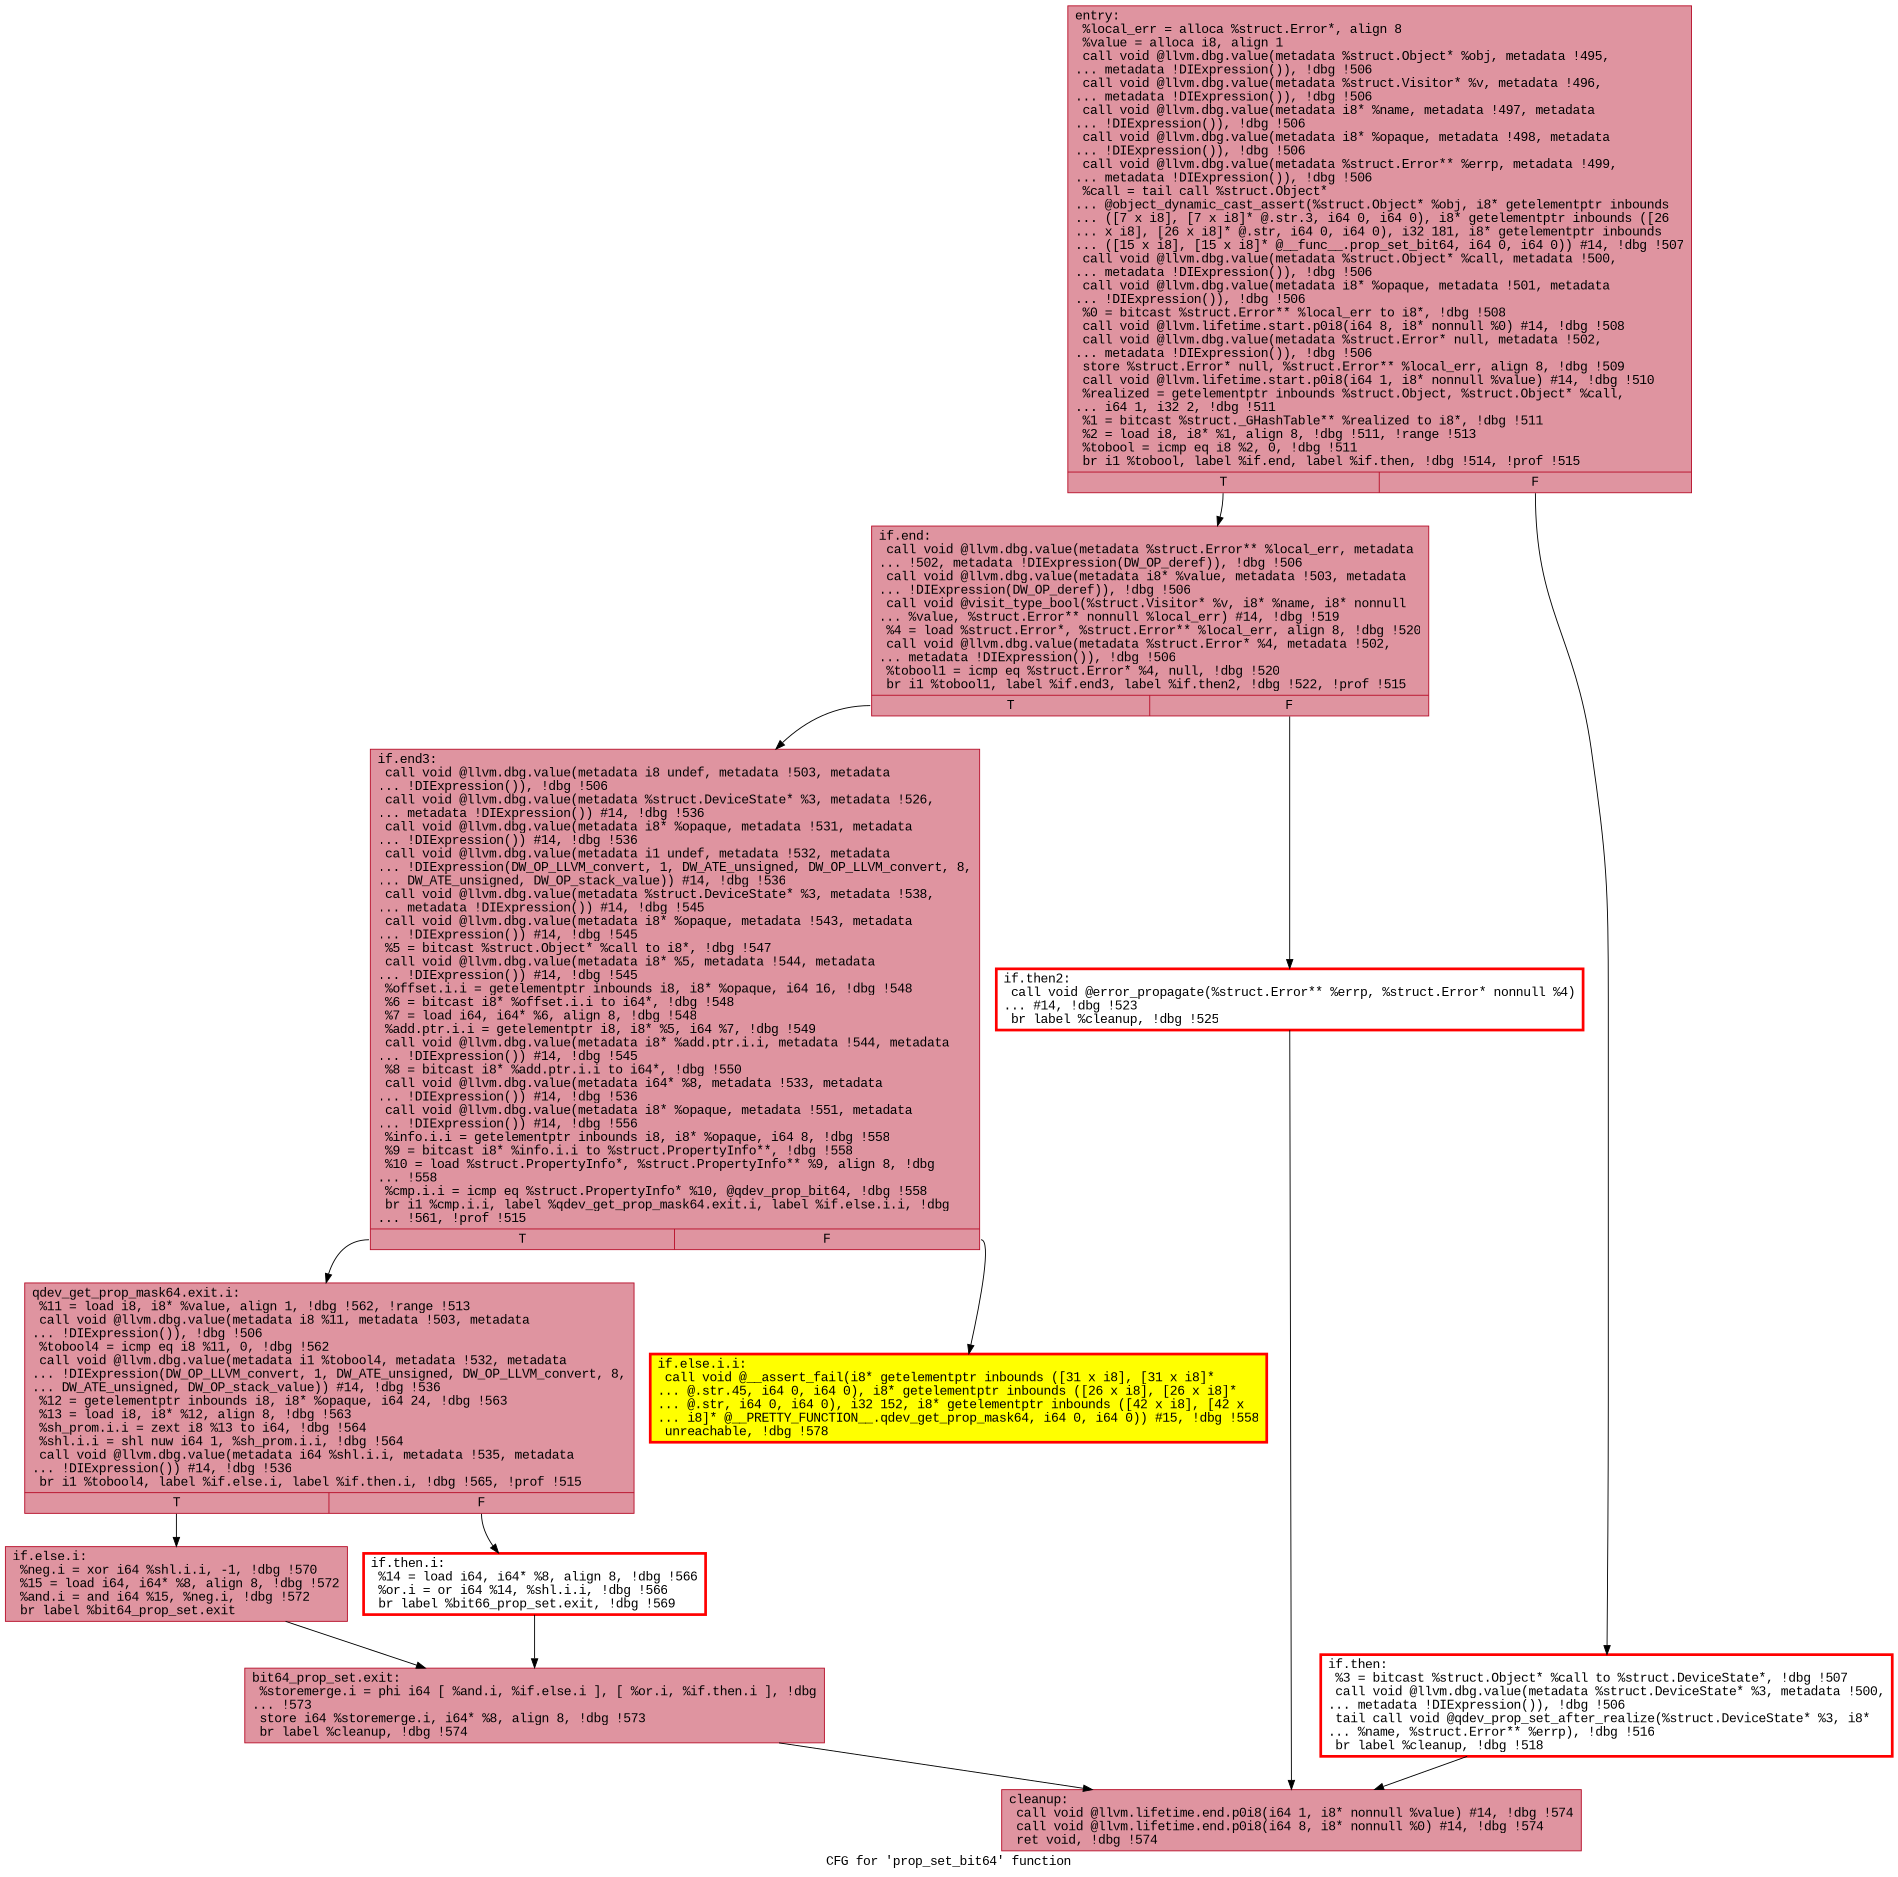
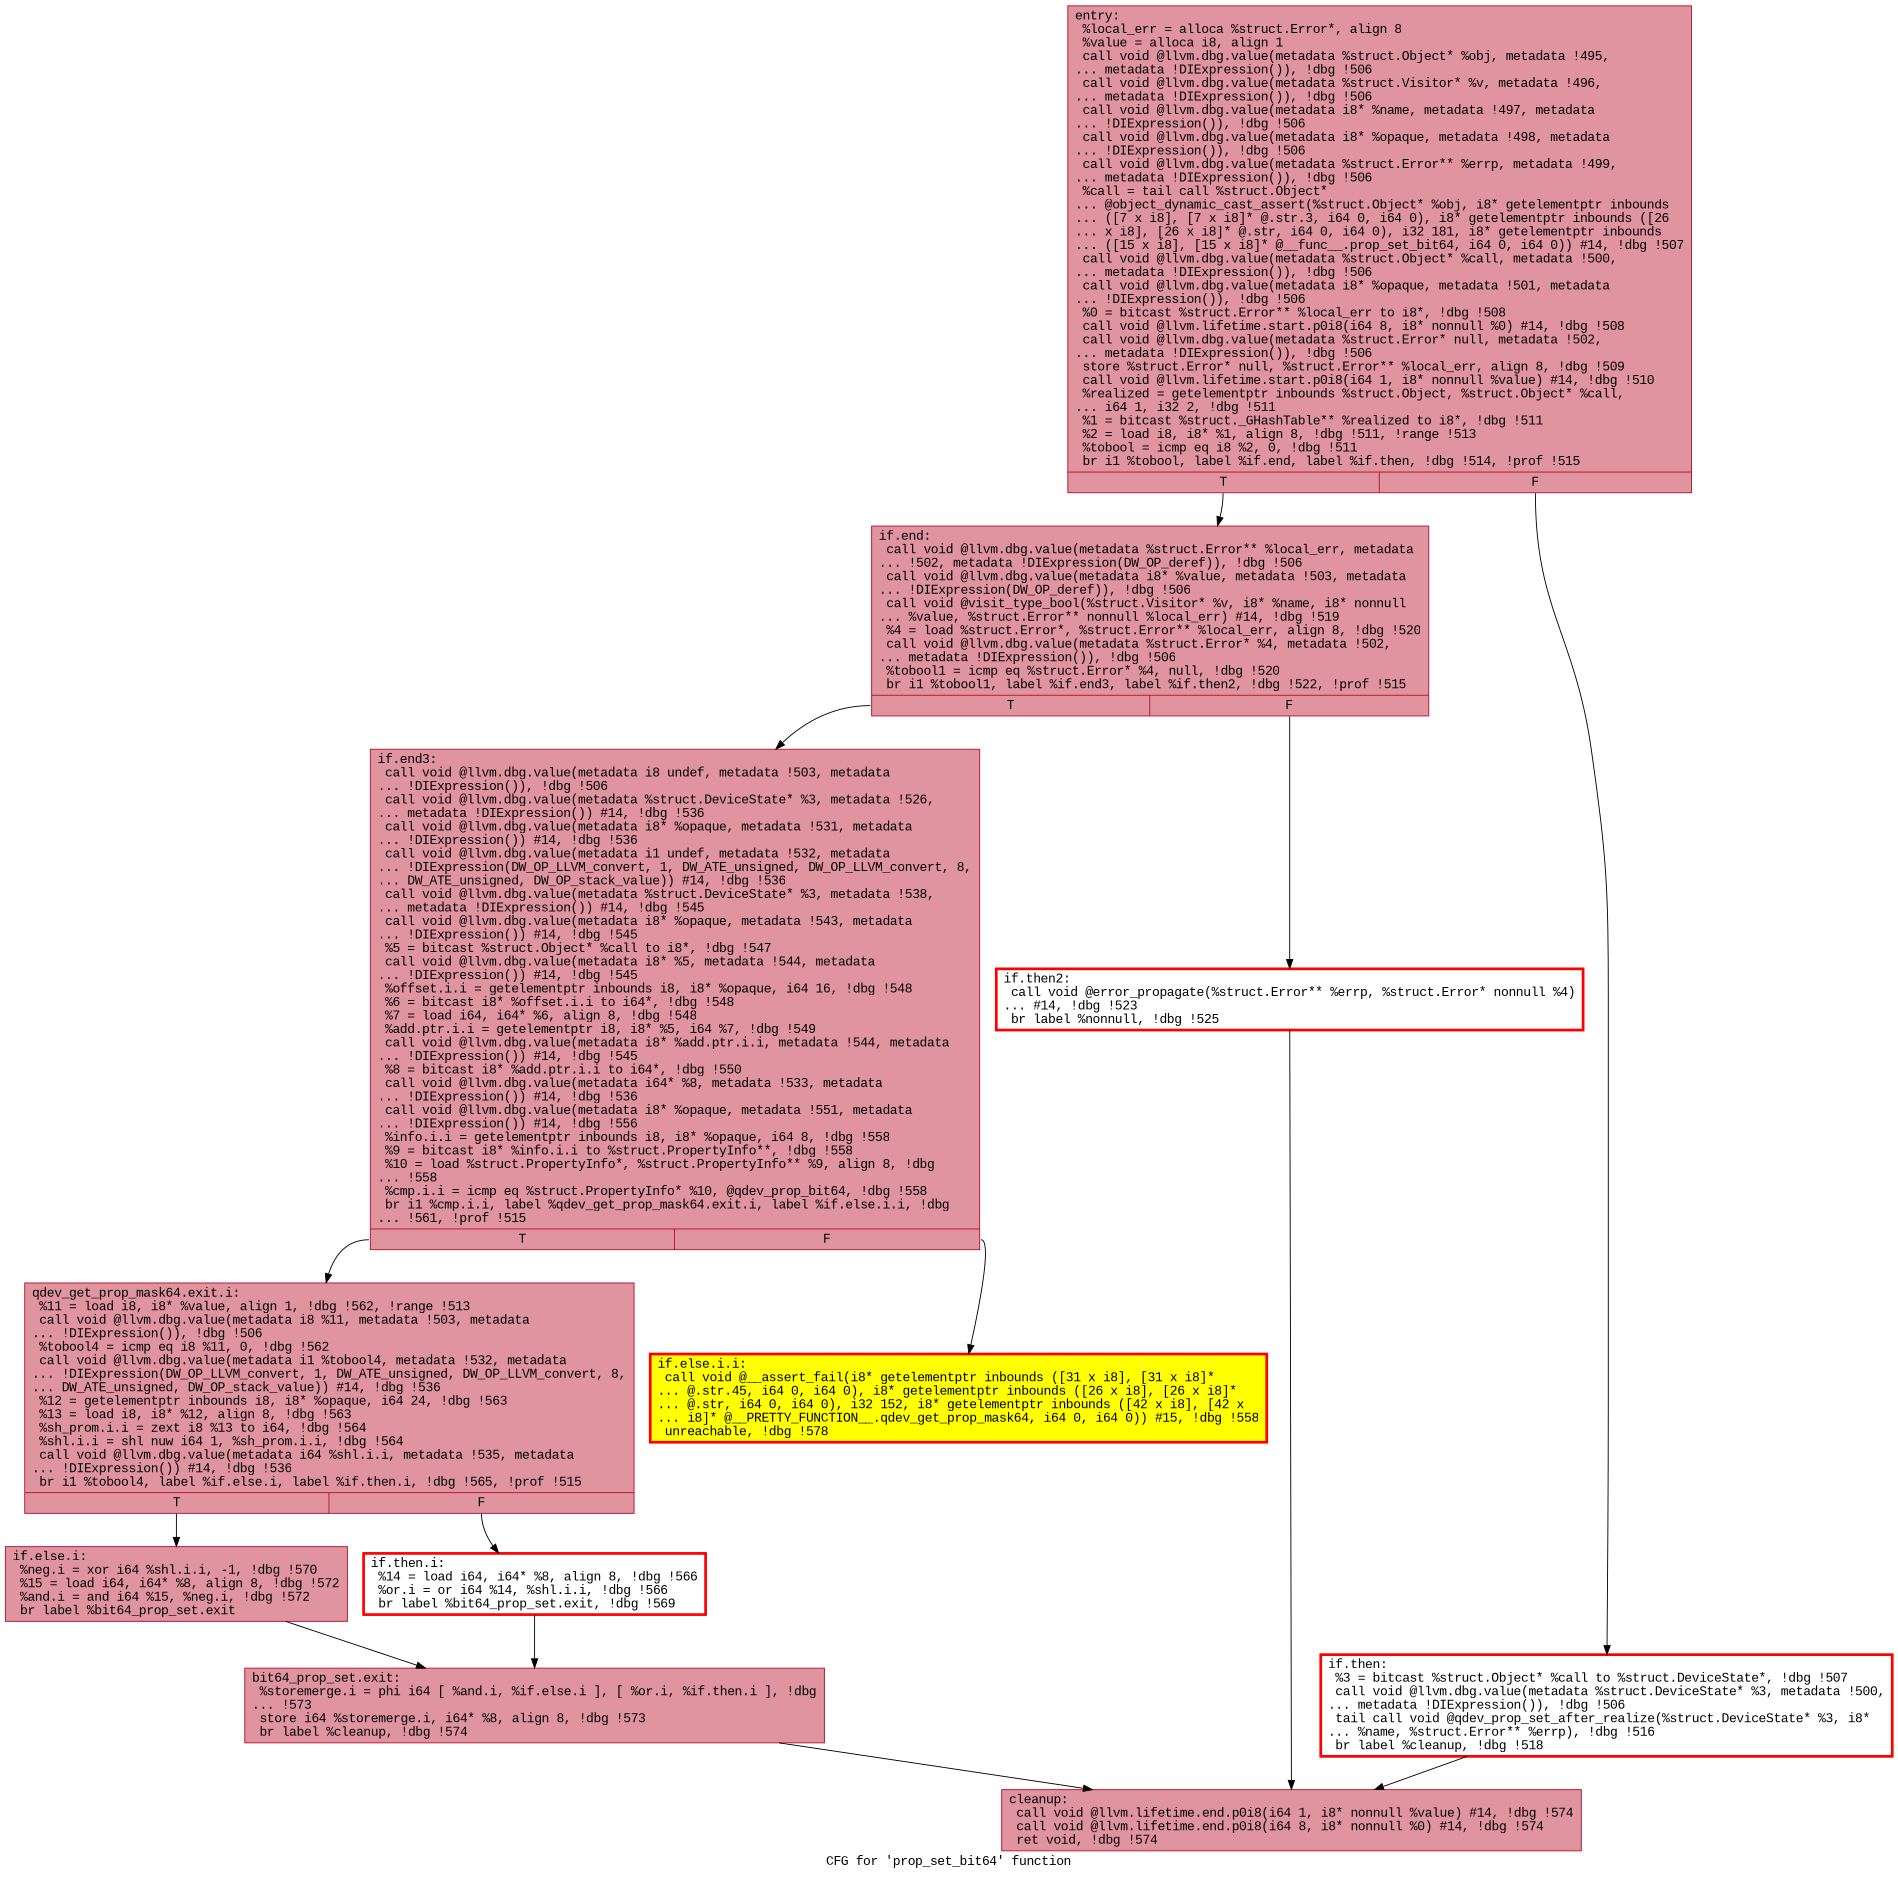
node "if.then2:": text "br label %cleanup, !dbg !525" -> "br label %nonnull, !dbg !525"
node "if.then.i:": text "br label %bit66_prop_set.exit, !dbg !569" -> "br label %bit64_prop_set.exit, !dbg !569"
